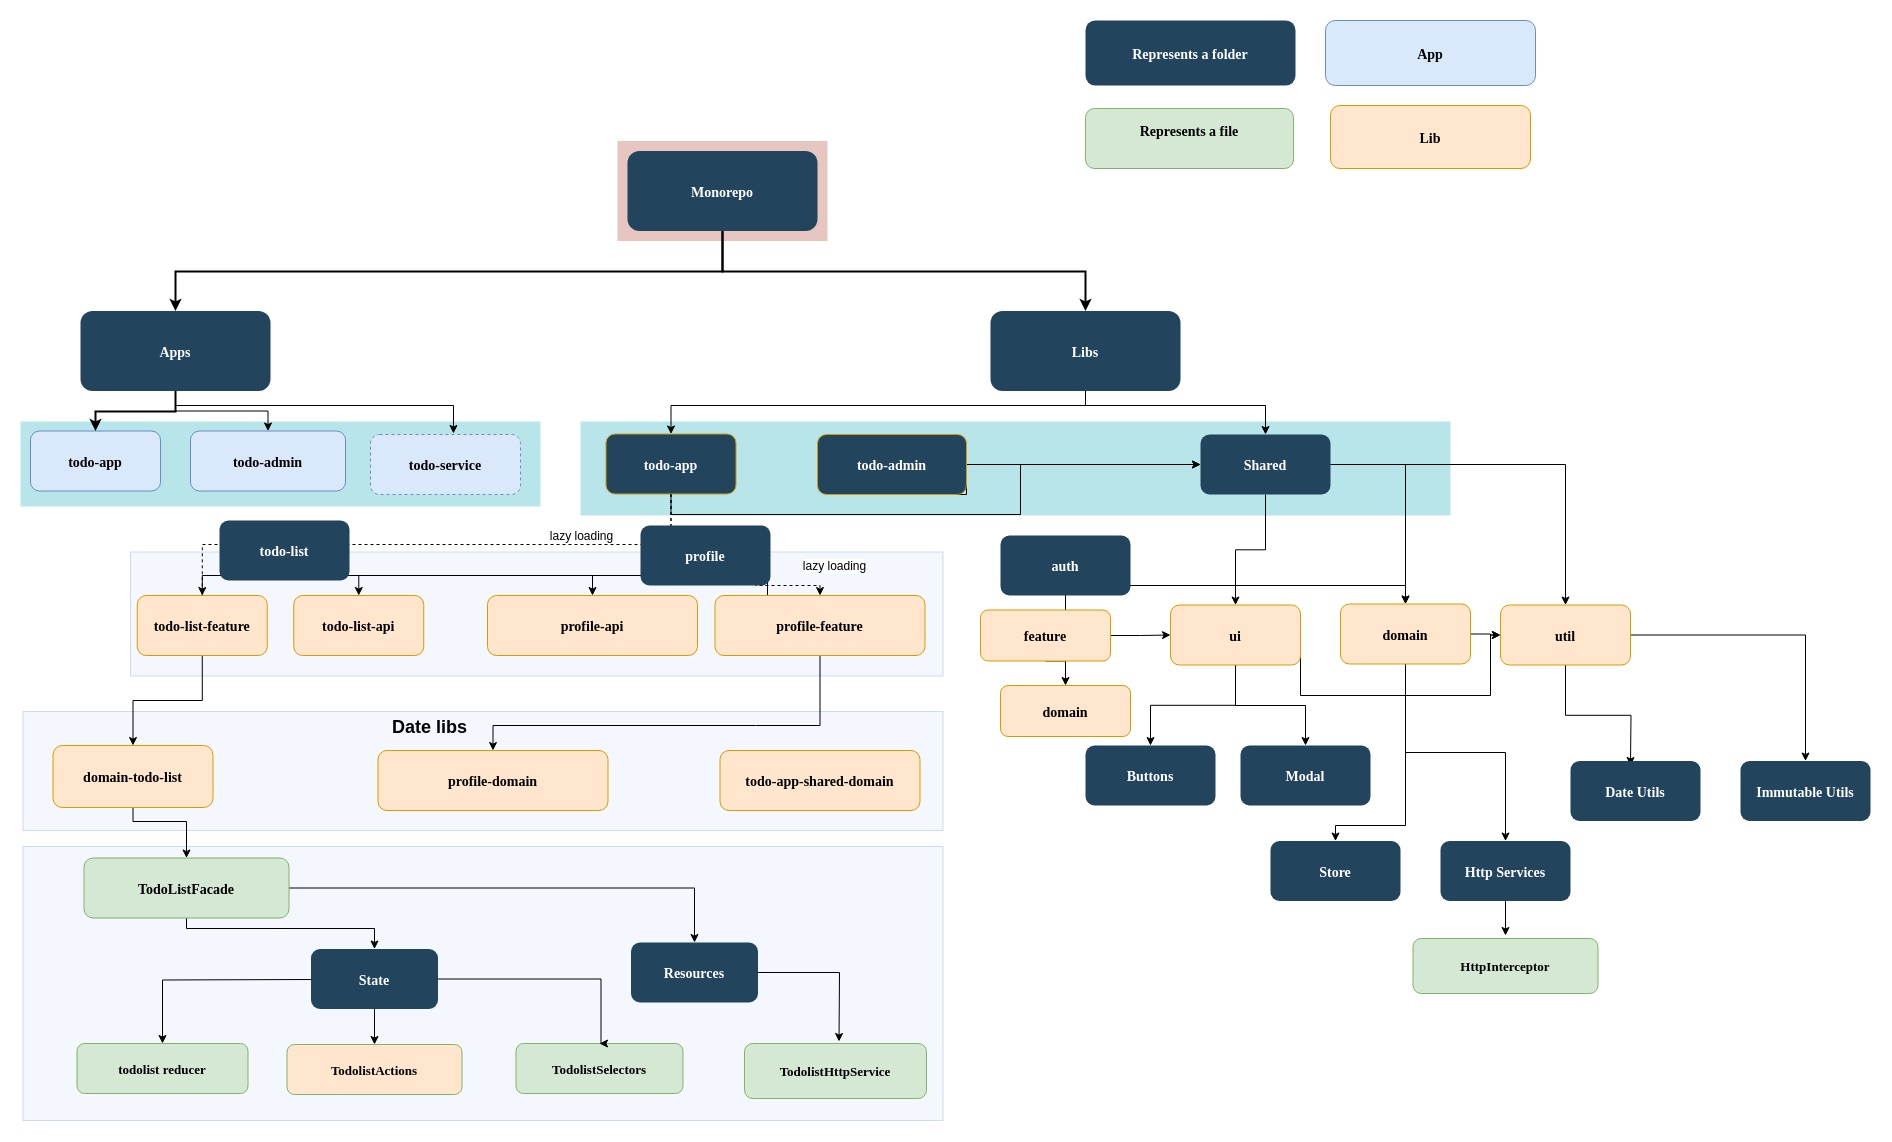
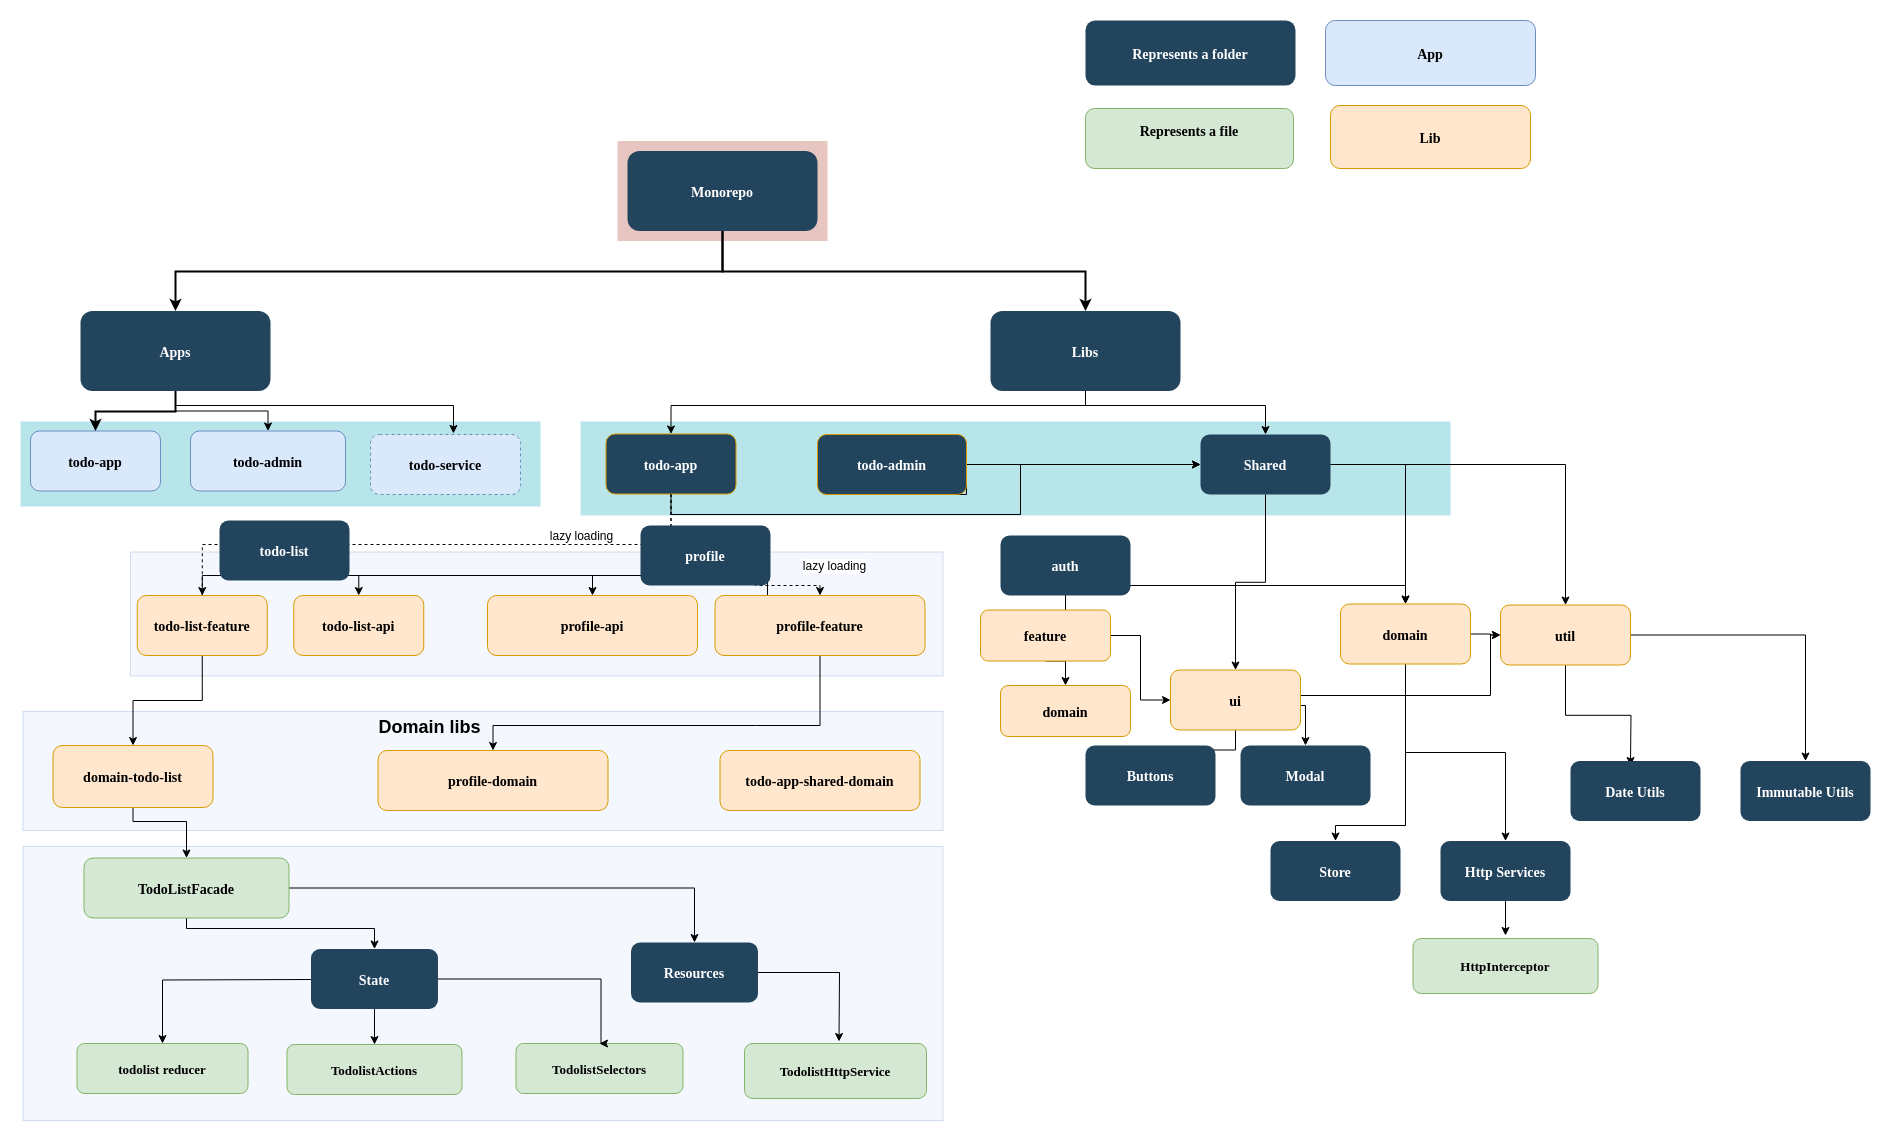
node "ui": moved (1236, 635) -> (1236, 700)
node "Date libs": label "Date libs" -> "Domain libs"
node "TodolistActions": fillcolor #ffe6cc -> #d5e8d4
